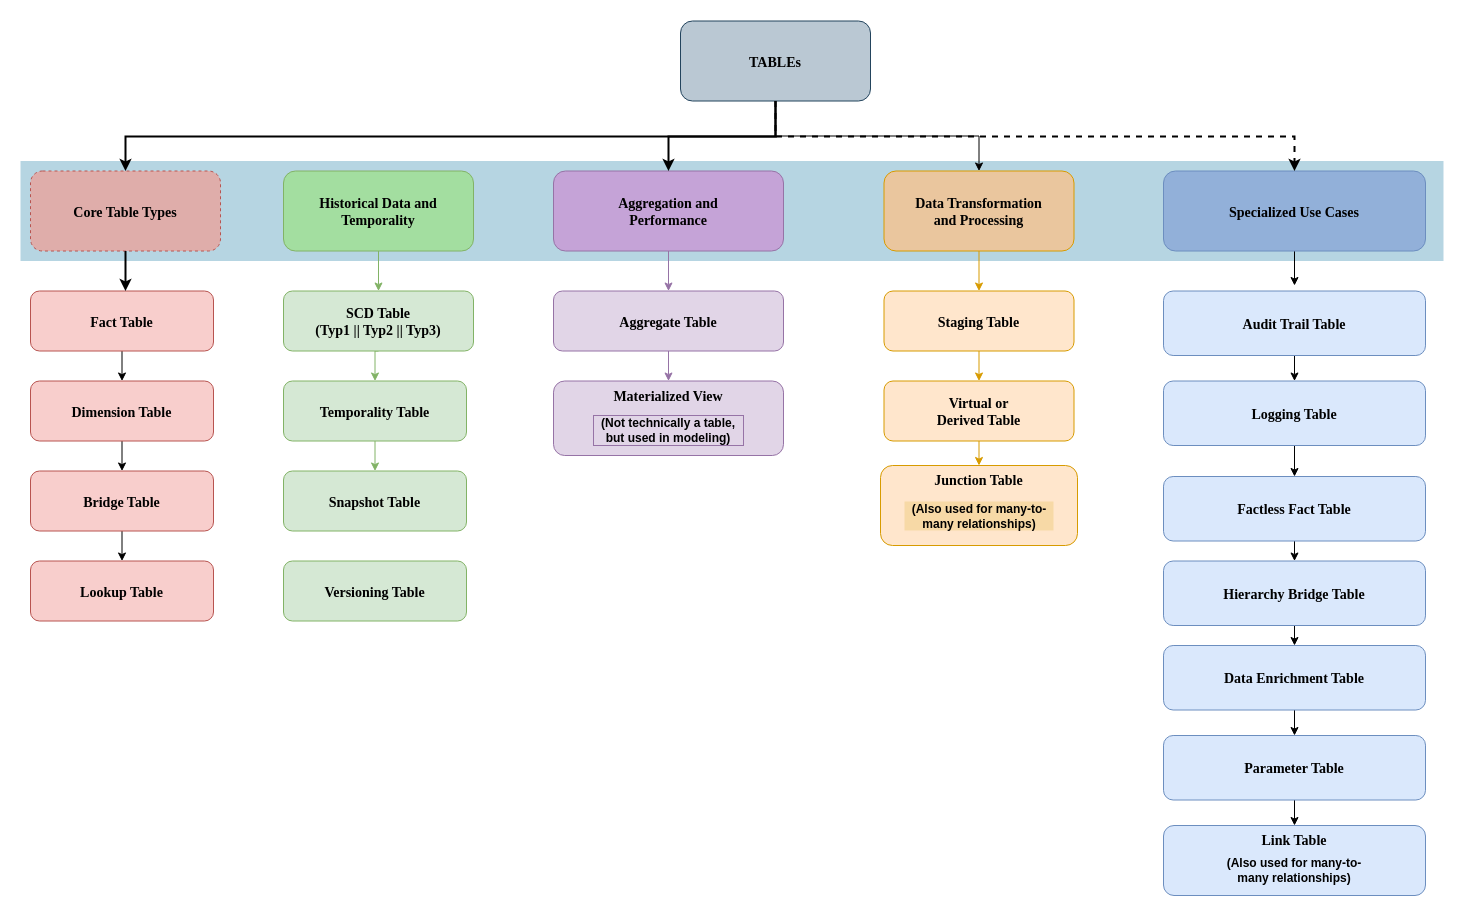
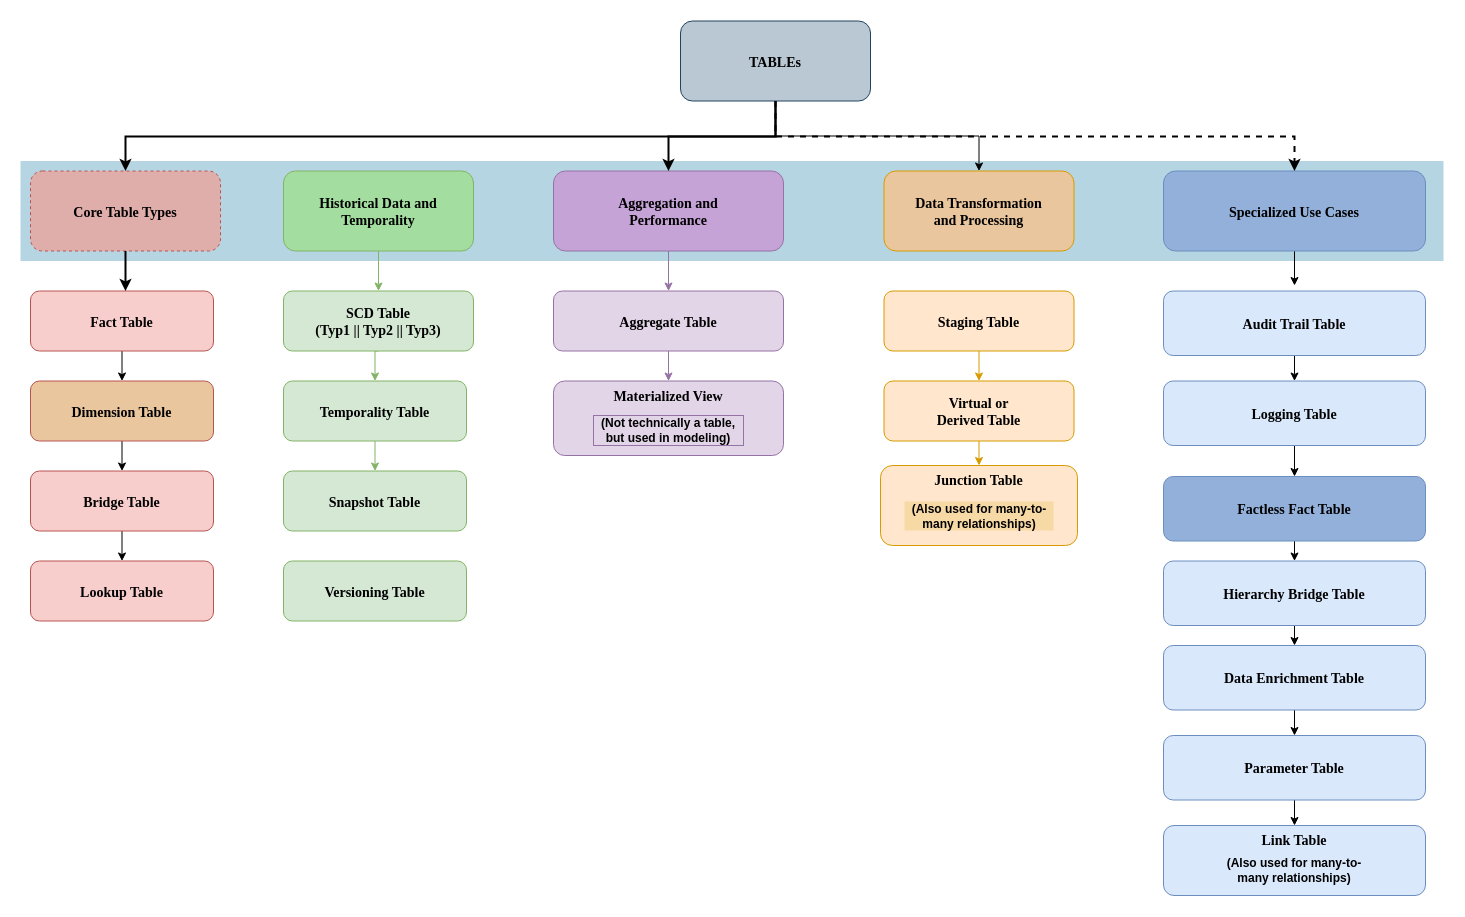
edge "Data Transformation and Processing" -> "Staging Table": removed
node "Dimension Table": fillcolor #f8cecc -> #eac69e
node "Factless Fact Table": fillcolor #dae8fc -> #92b0d9
